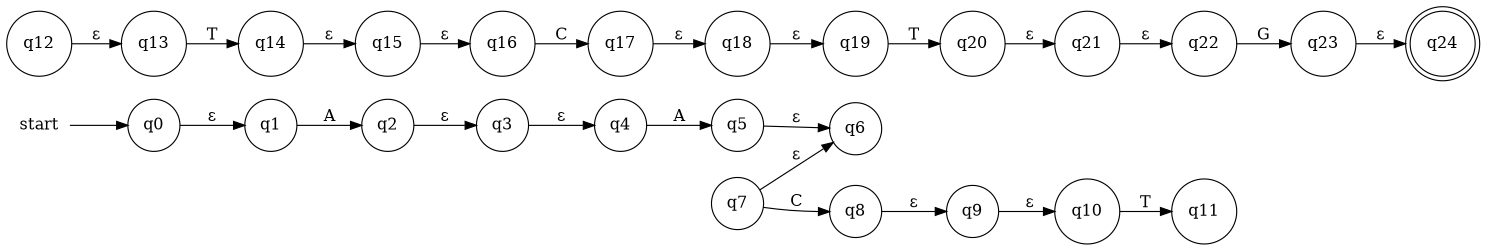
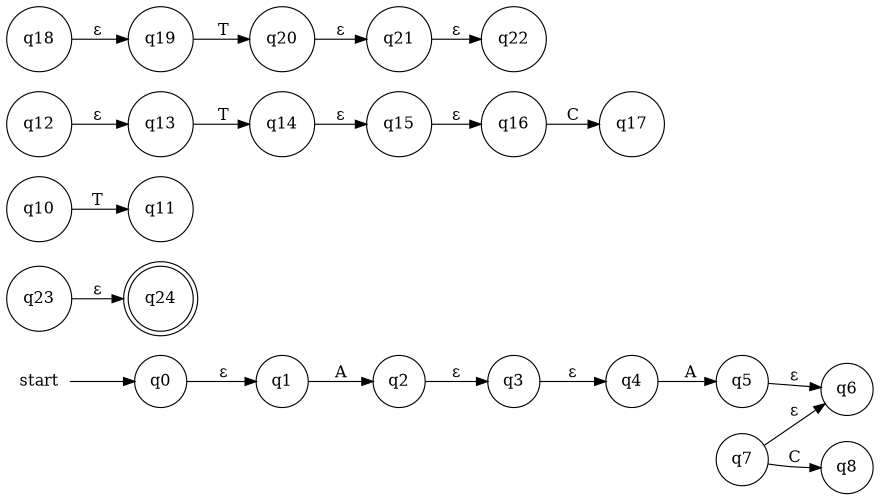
edge "q17" -> "q18": removed, label "ε"
edge "q22" -> "q23": removed, label "G"
node "q9": removed
